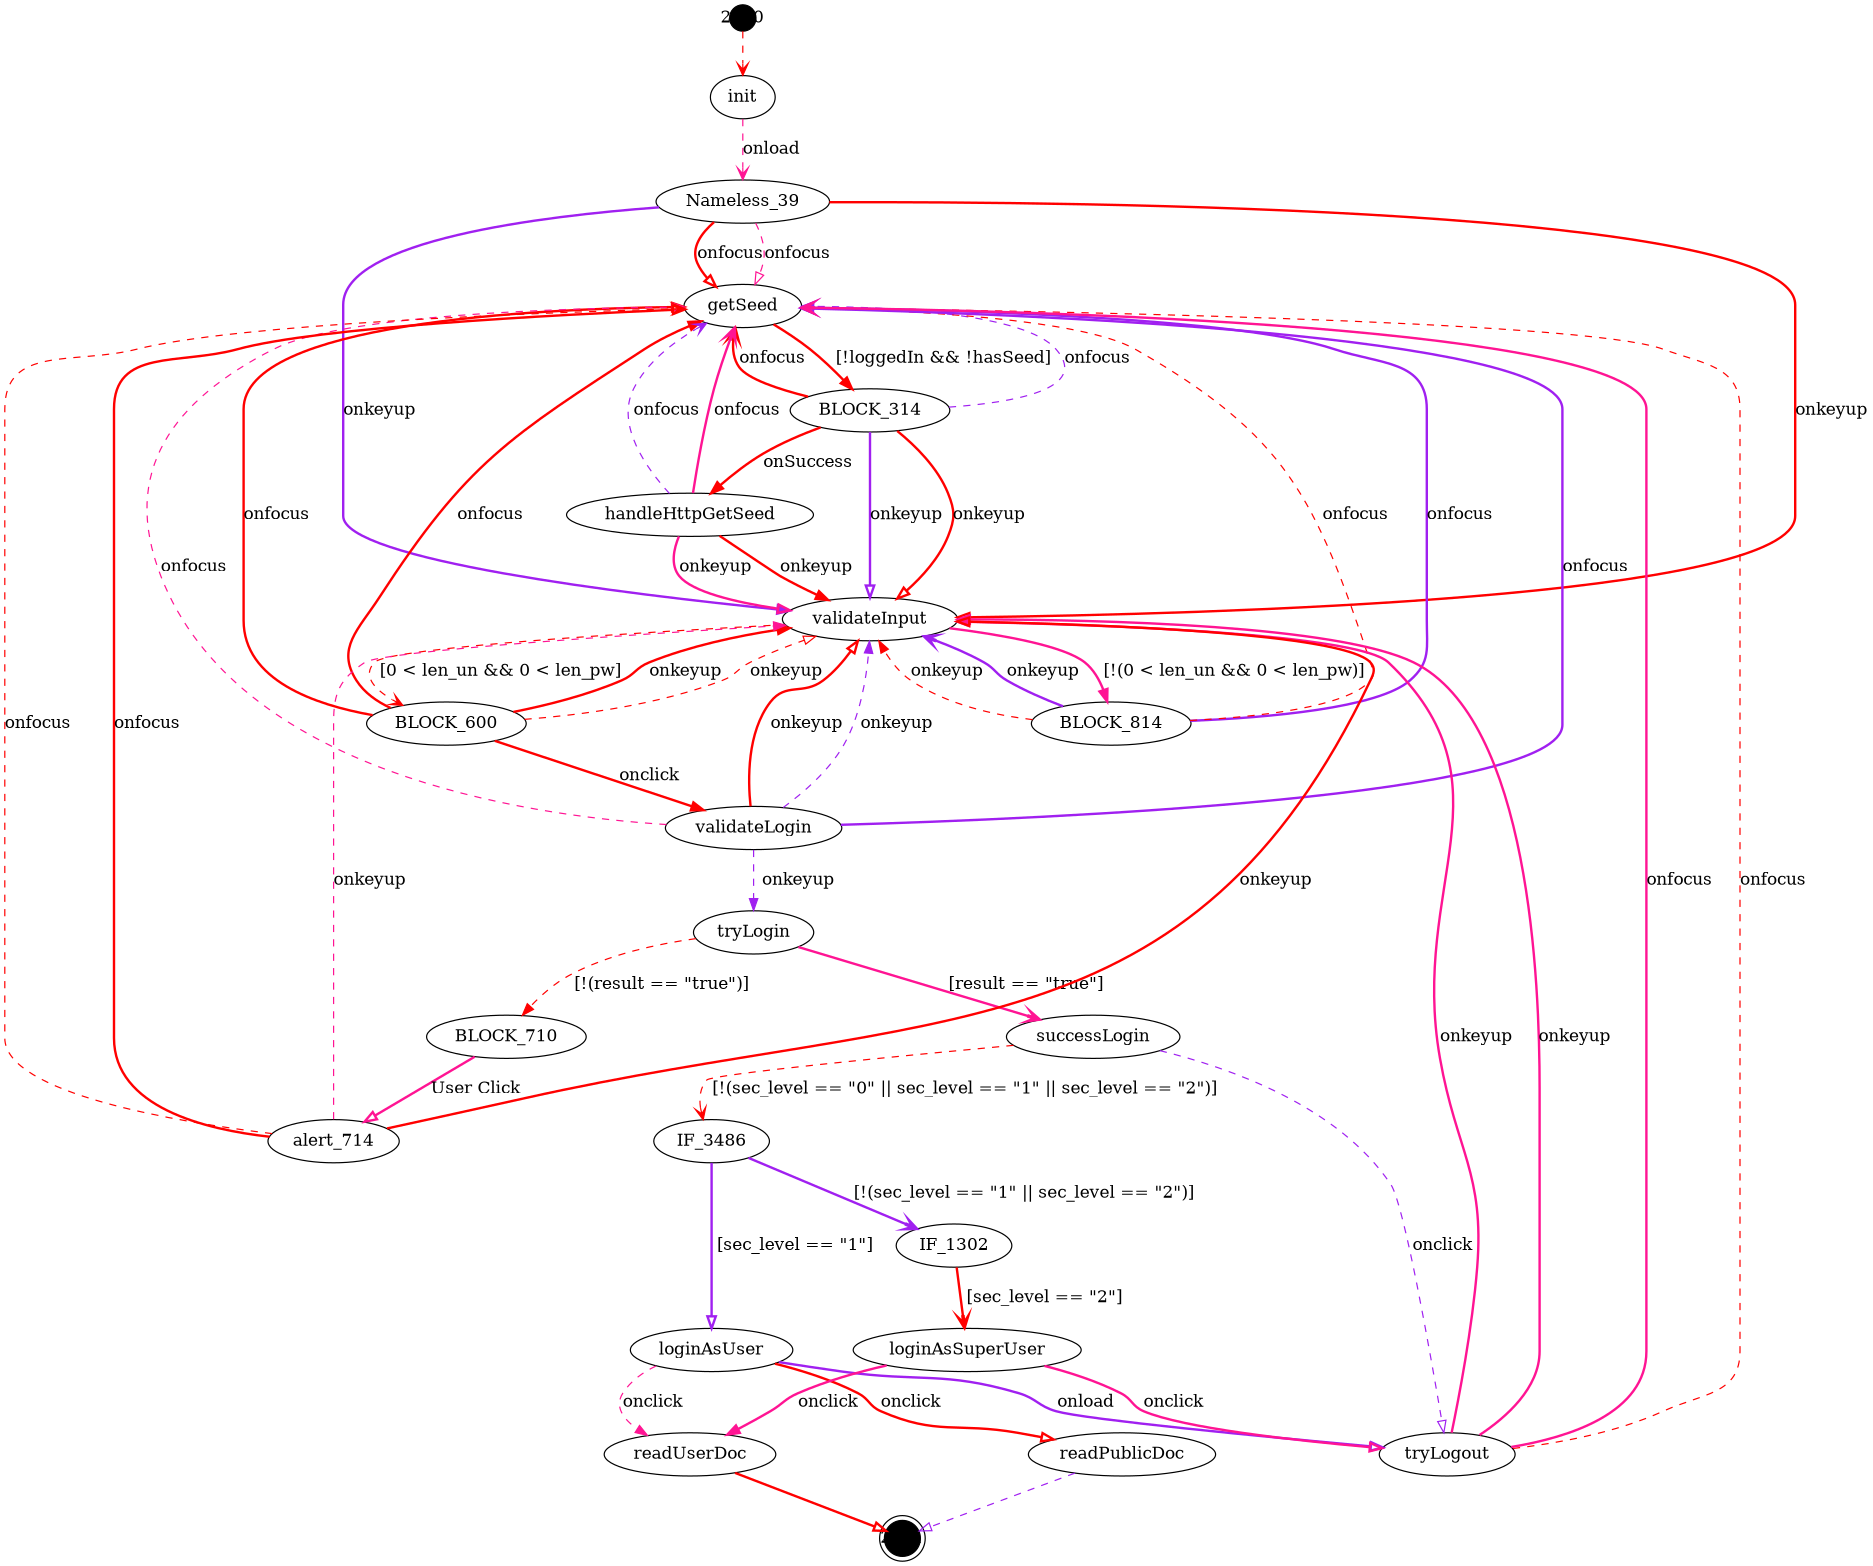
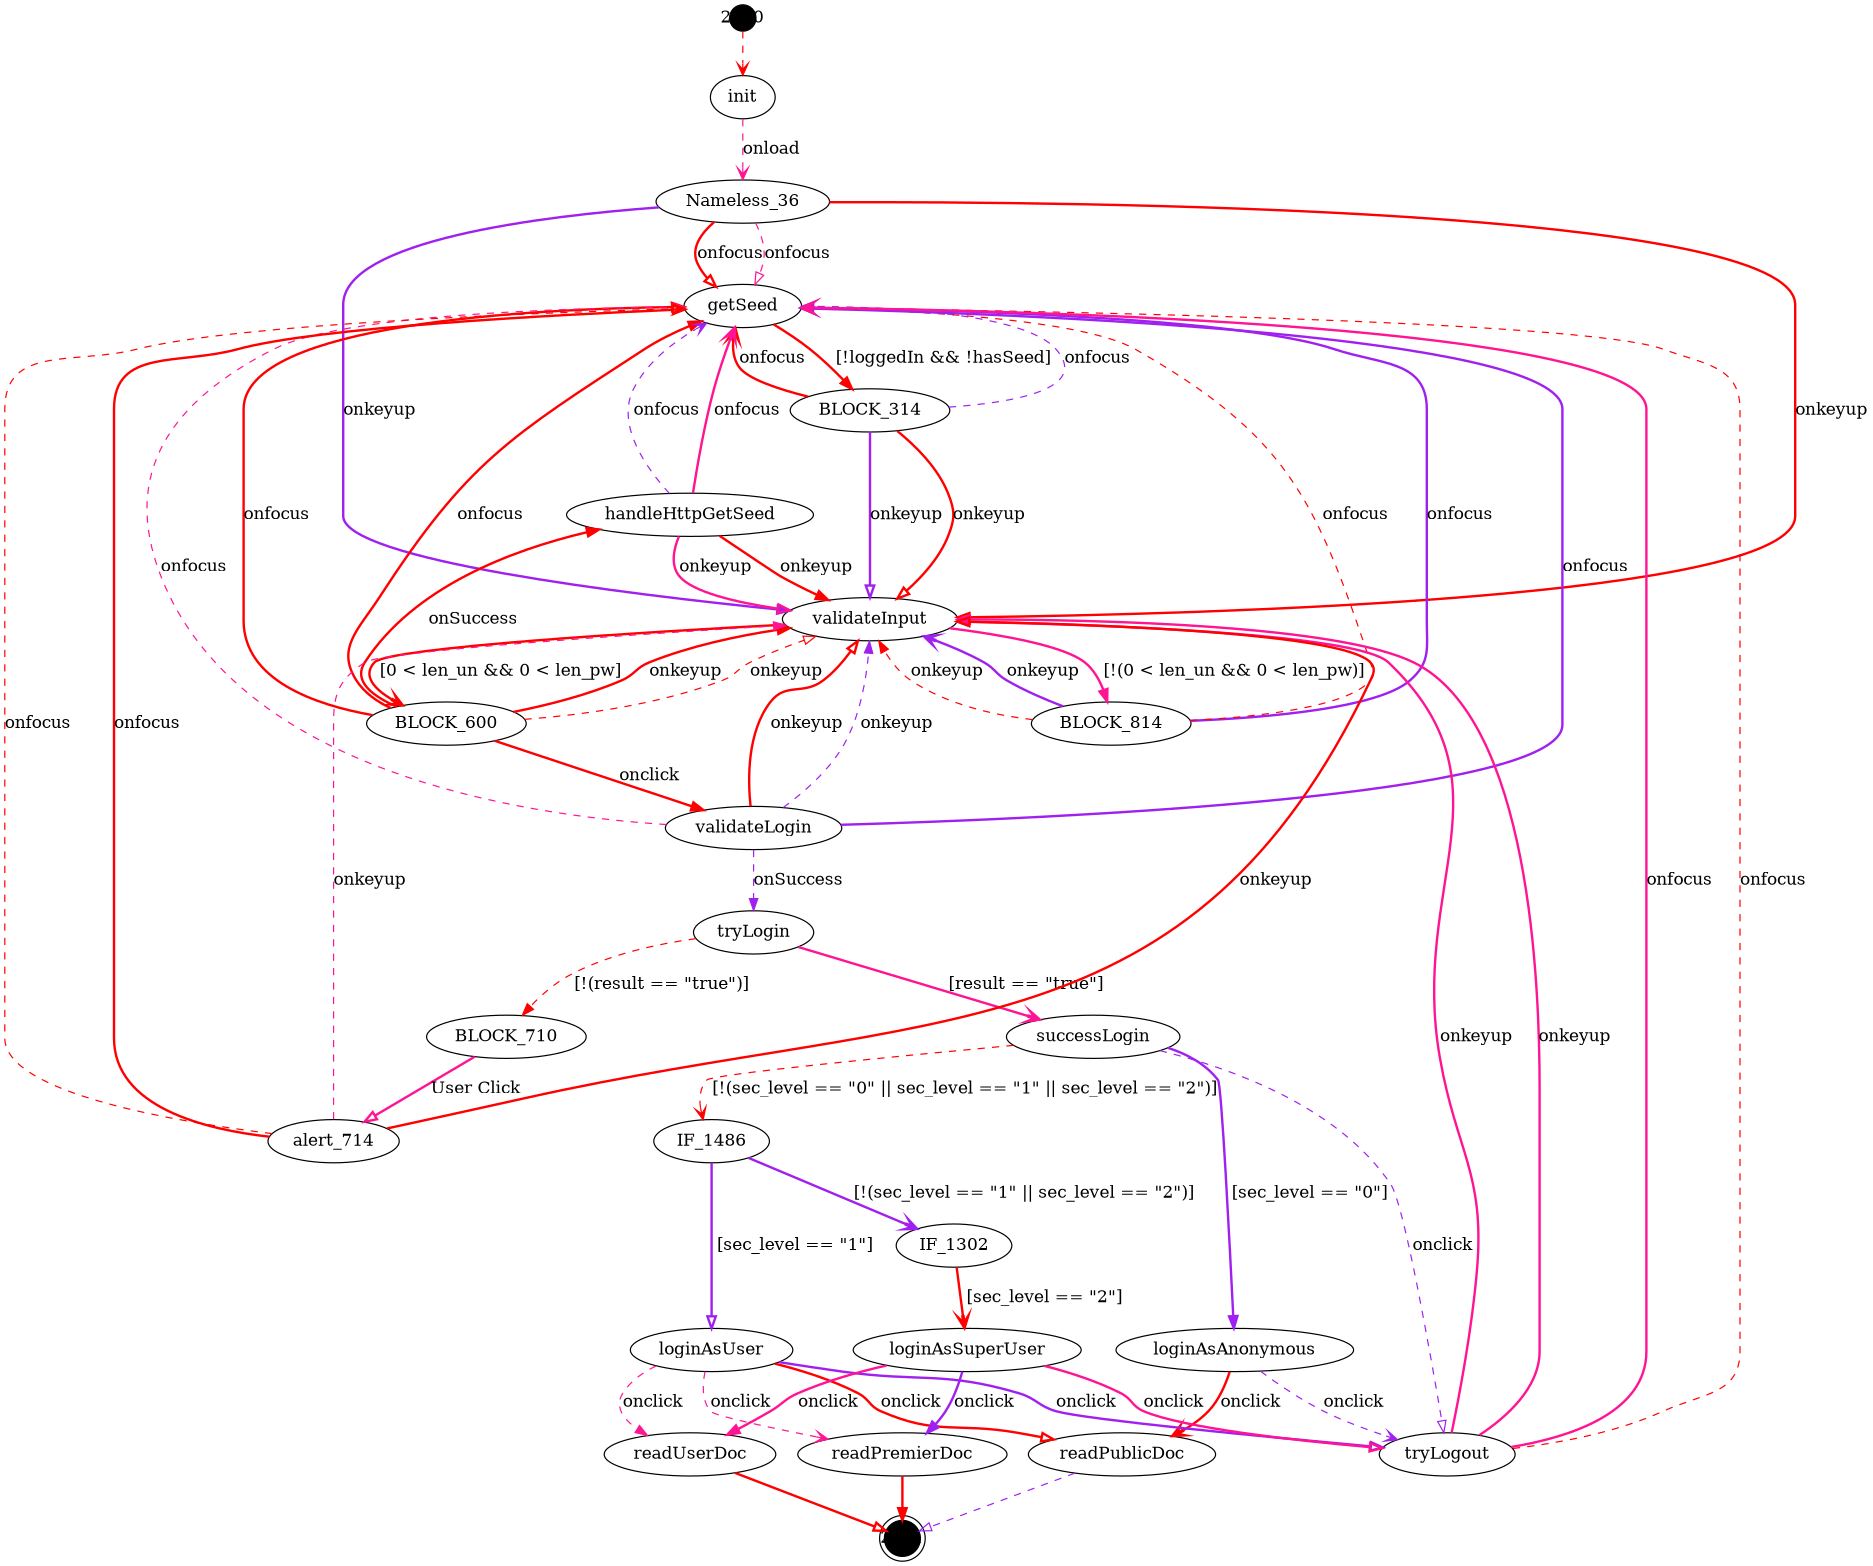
node "Nameless_39": label "Nameless_39" -> "Nameless_36"
edge "BLOCK_314" -> "handleHttpGetSeed": now "BLOCK_600" -> "handleHttpGetSeed"
edge "validateInput" -> "BLOCK_600": style dashed -> bold
edge "validateLogin" -> "tryLogin": label "onkeyup" -> "onSuccess"
node "IF_3486": label "IF_3486" -> "IF_1486"
node "loginAsAnonymous": added
edge "loginAsUser" -> "tryLogout": label "onload" -> "onclick"
node "readPremierDoc": added
